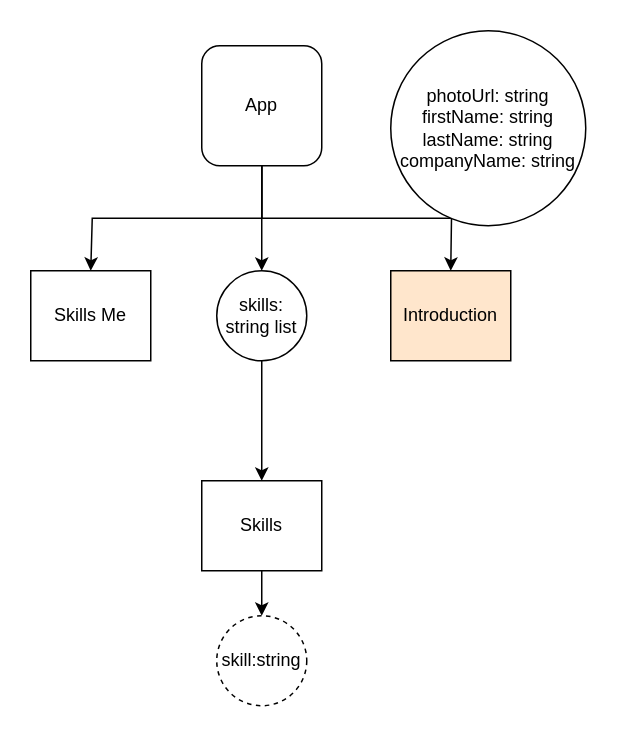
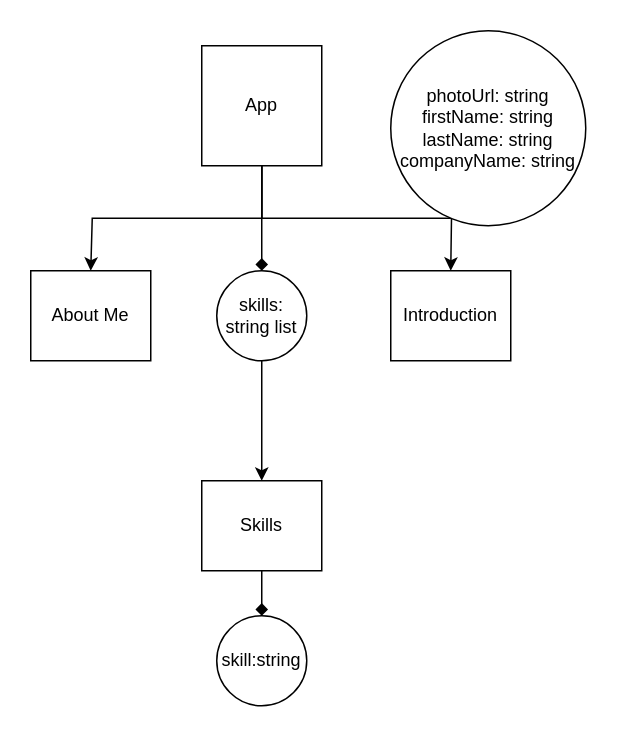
node "App": shape rounded rectangle -> rectangle
edge "App" -> "skills: string list": arrowhead classic -> diamond
node "Skills Me": label "Skills Me" -> "About Me"
node "Introduction": fillcolor #ffe6cc -> #ffffff
edge "Skills" -> "skill:string": arrowhead classic -> diamond
node "skill:string": style dashed -> solid
